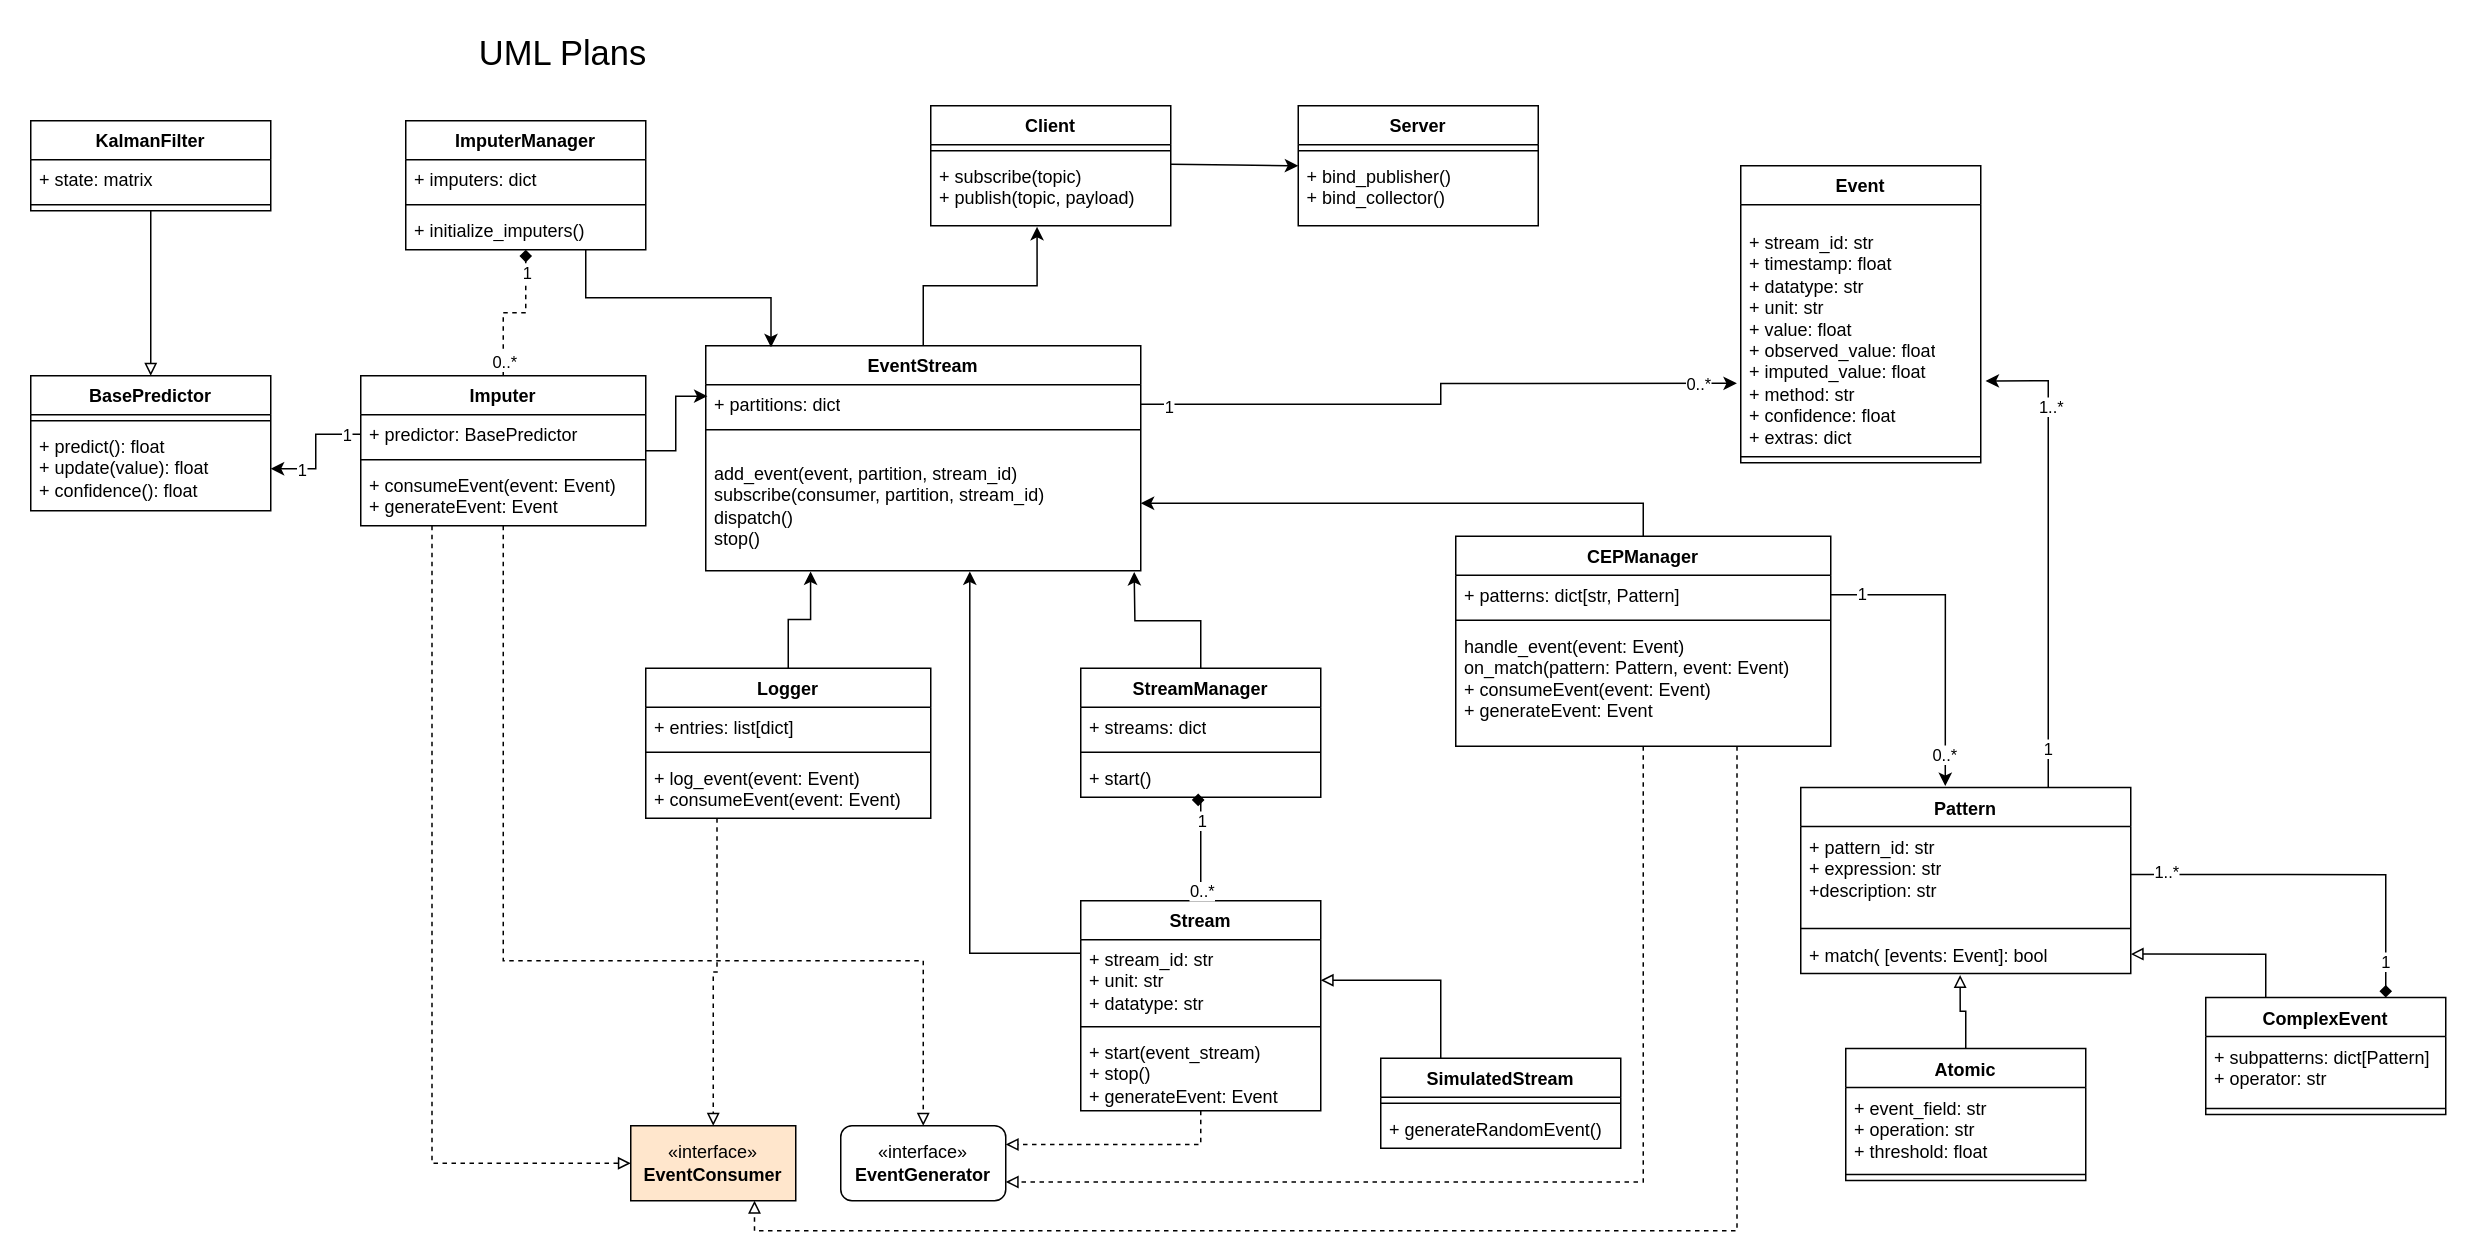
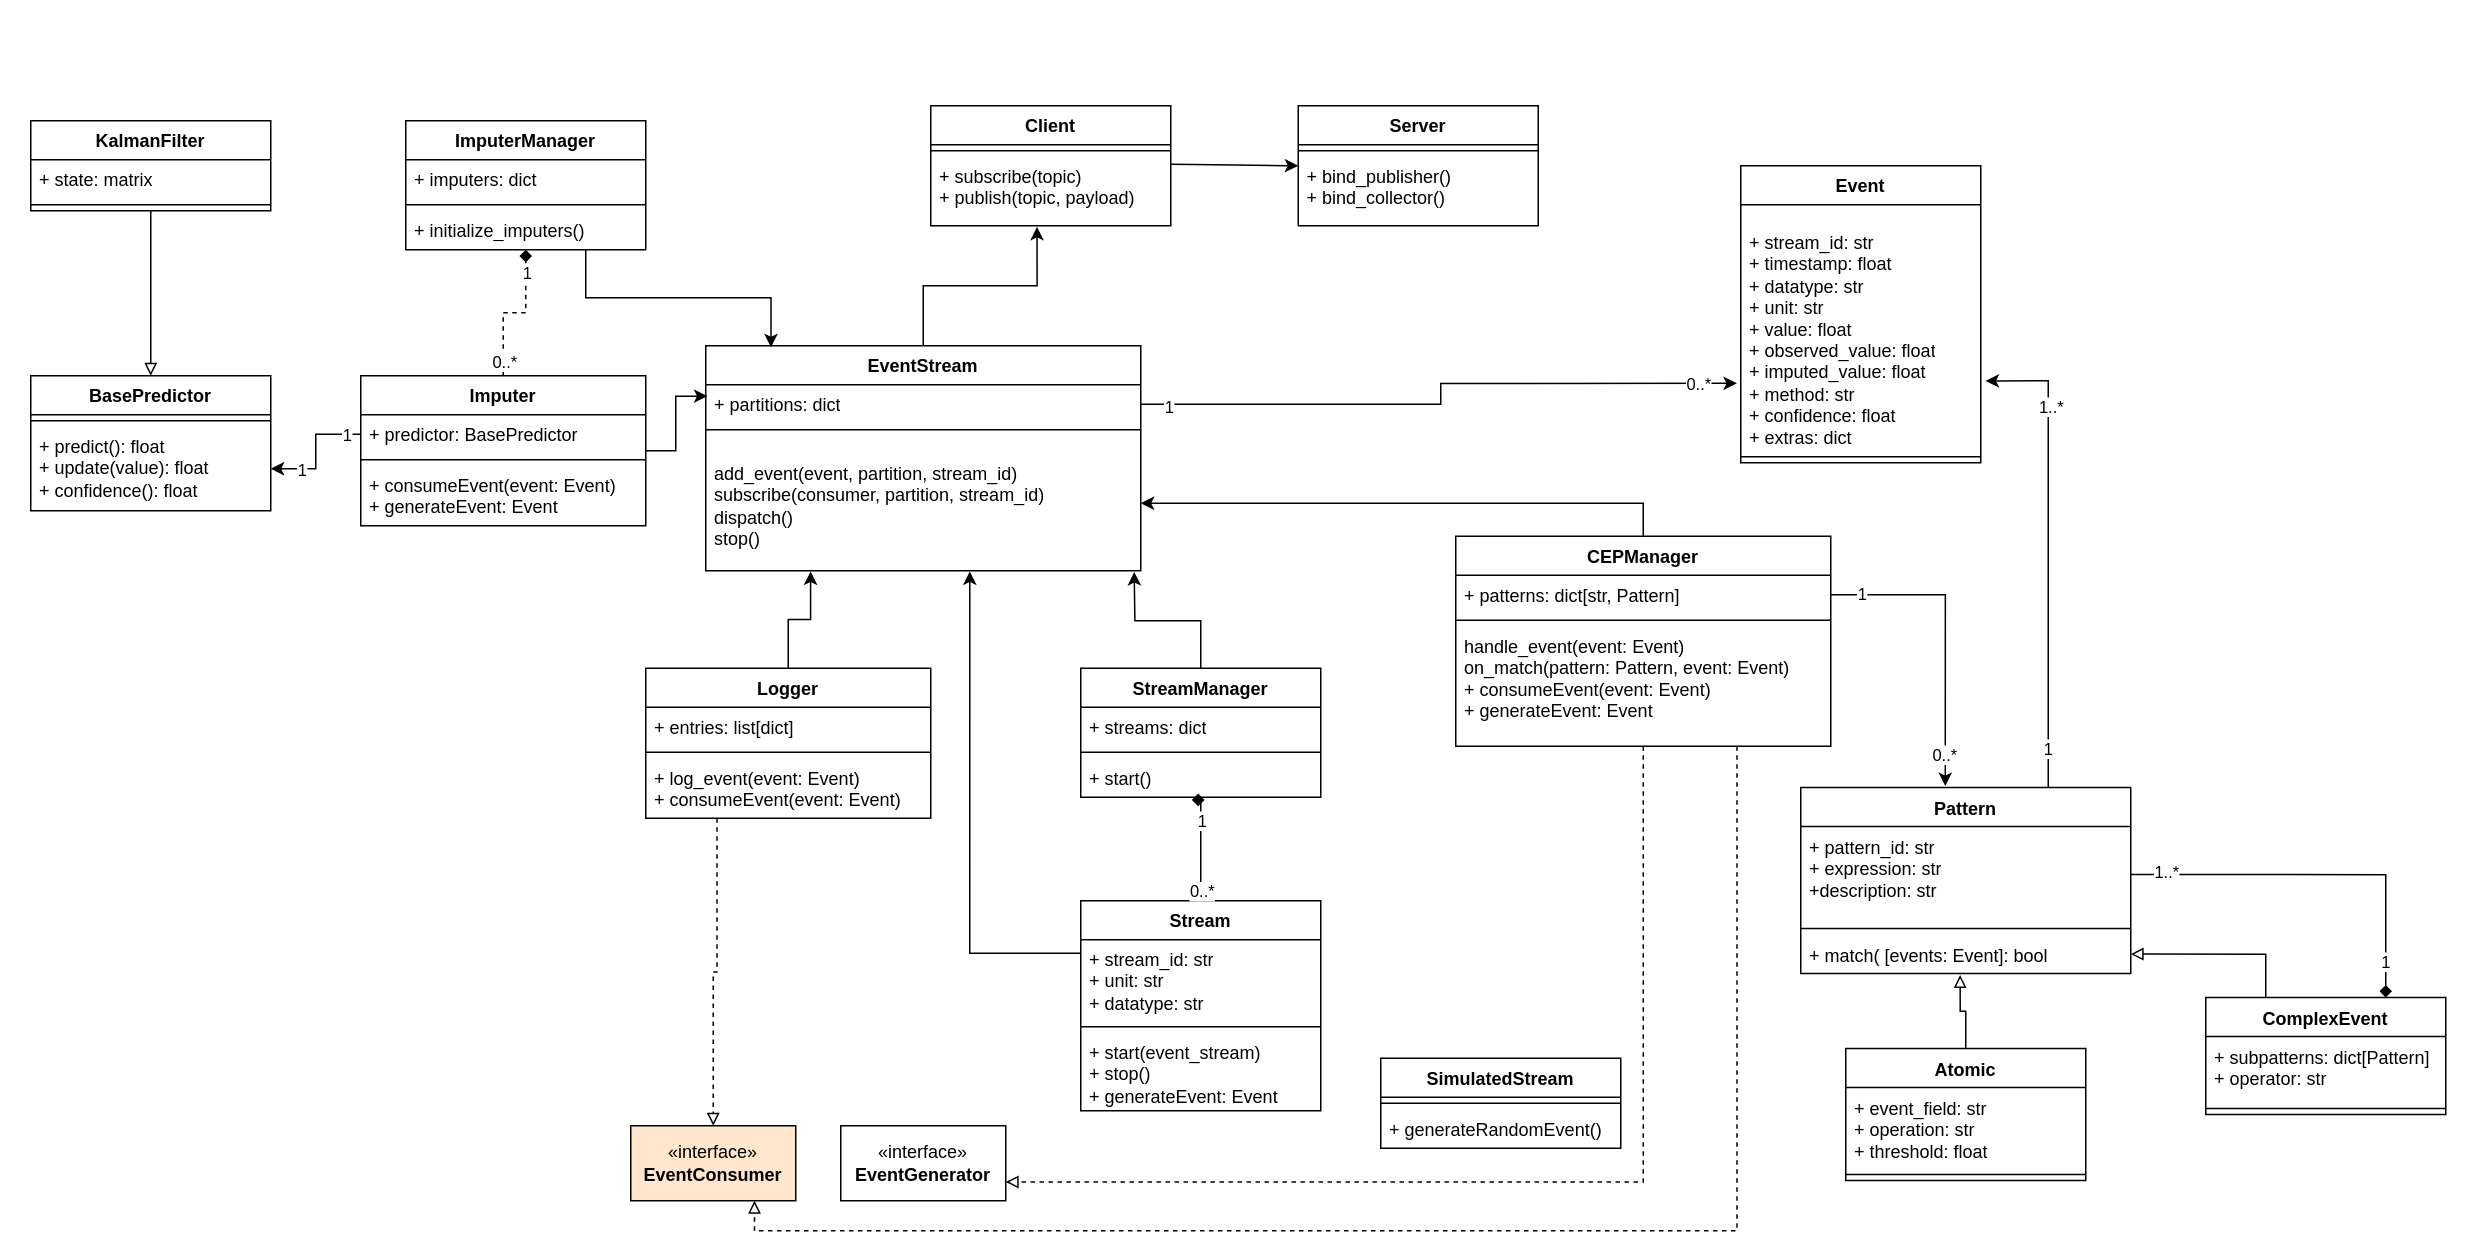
node "UML Plans": removed
edge "Imputer" -> "«interface» EventConsumer": removed
edge "Imputer" -> "«interface» EventGenerator": removed
edge "SimulatedStream" -> "+ stream_id: str + unit: str + datatype: str": removed
edge "Stream" -> "«interface» EventGenerator": removed
node "«interface» EventGenerator": shape rounded rectangle -> rectangle
